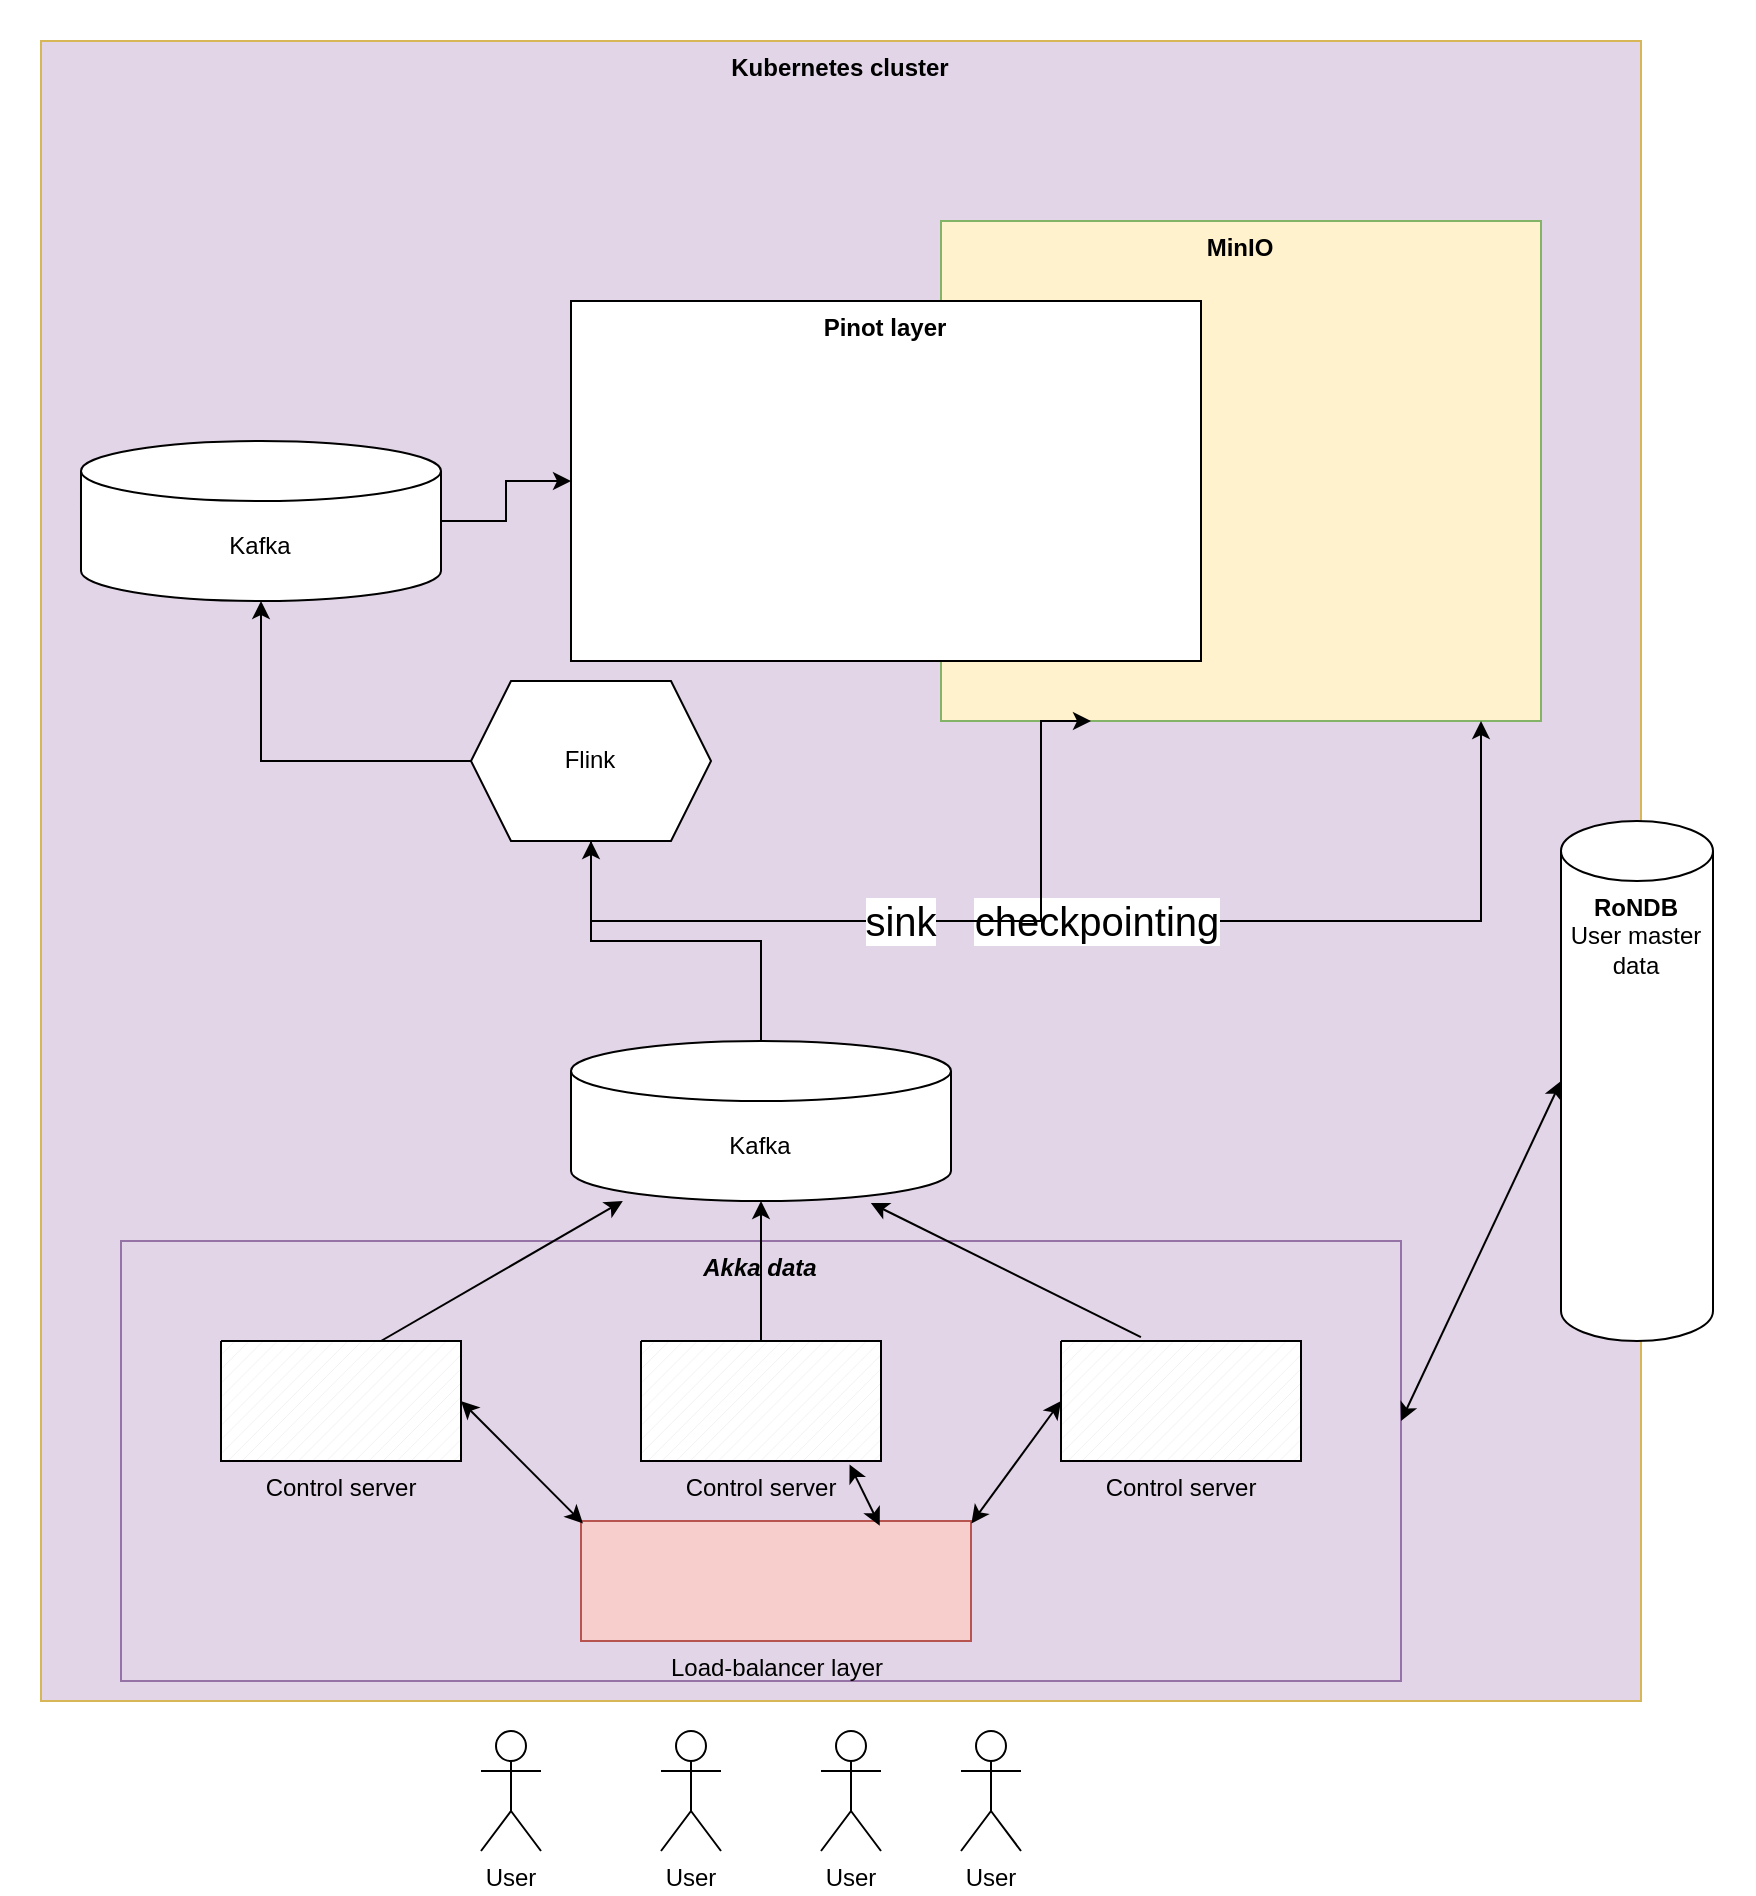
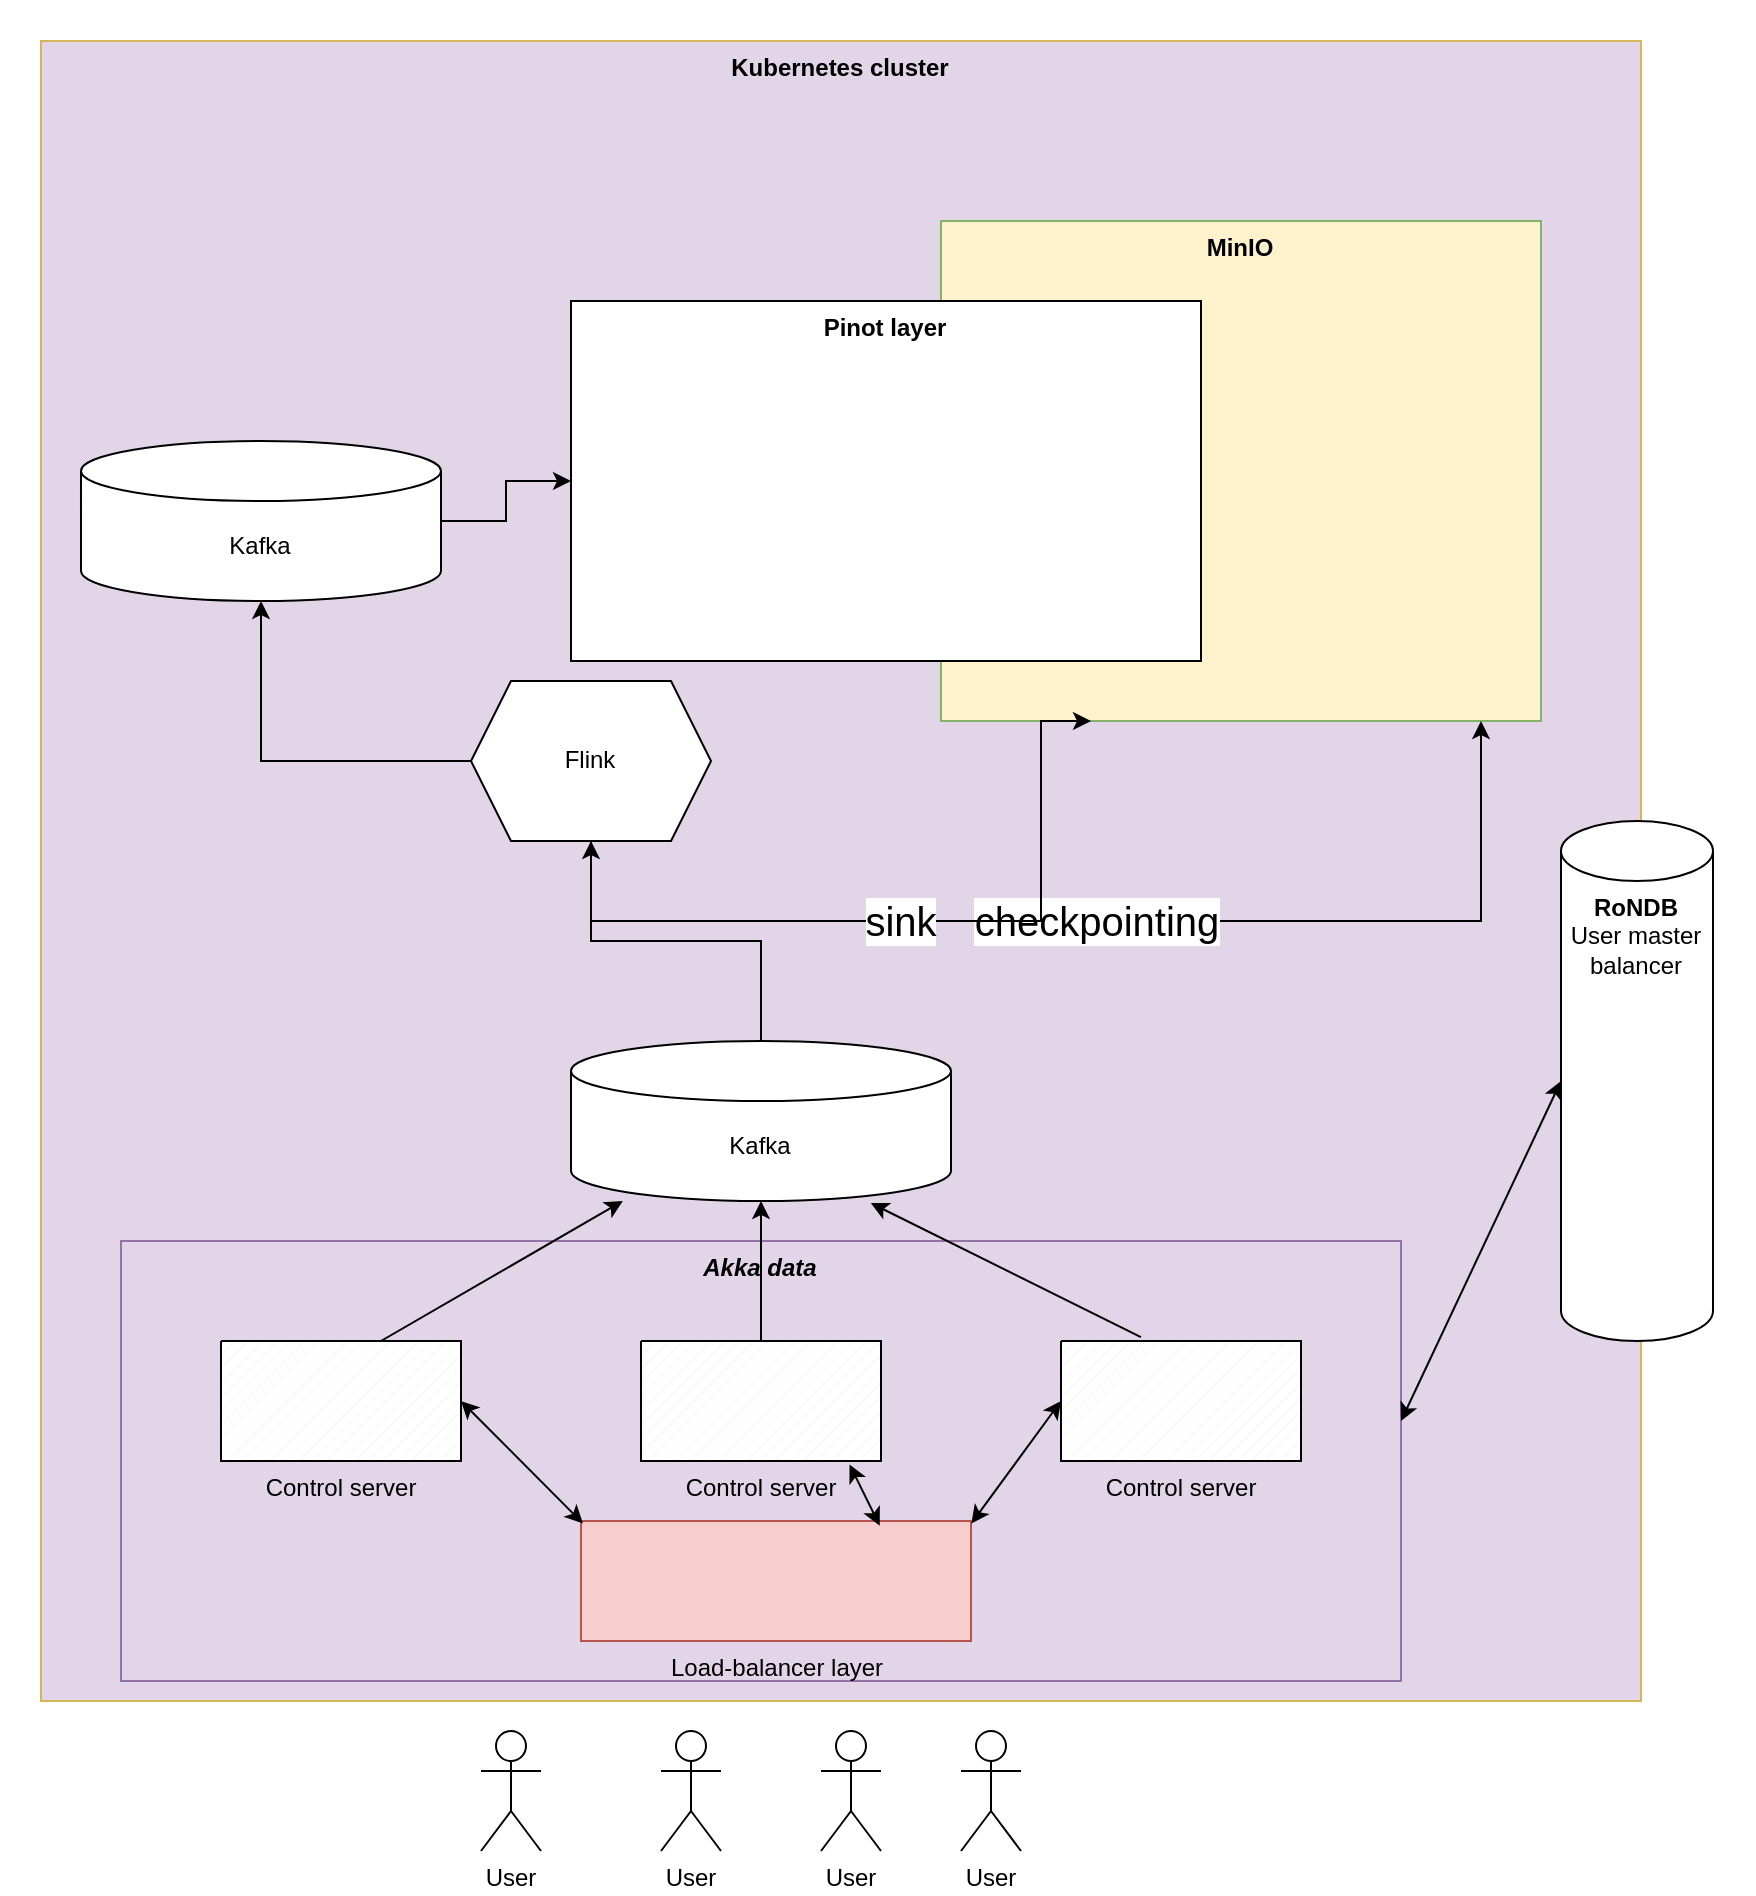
node "RoNDB User master data": label "RoNDB User master data" -> "RoNDB User master balancer"
